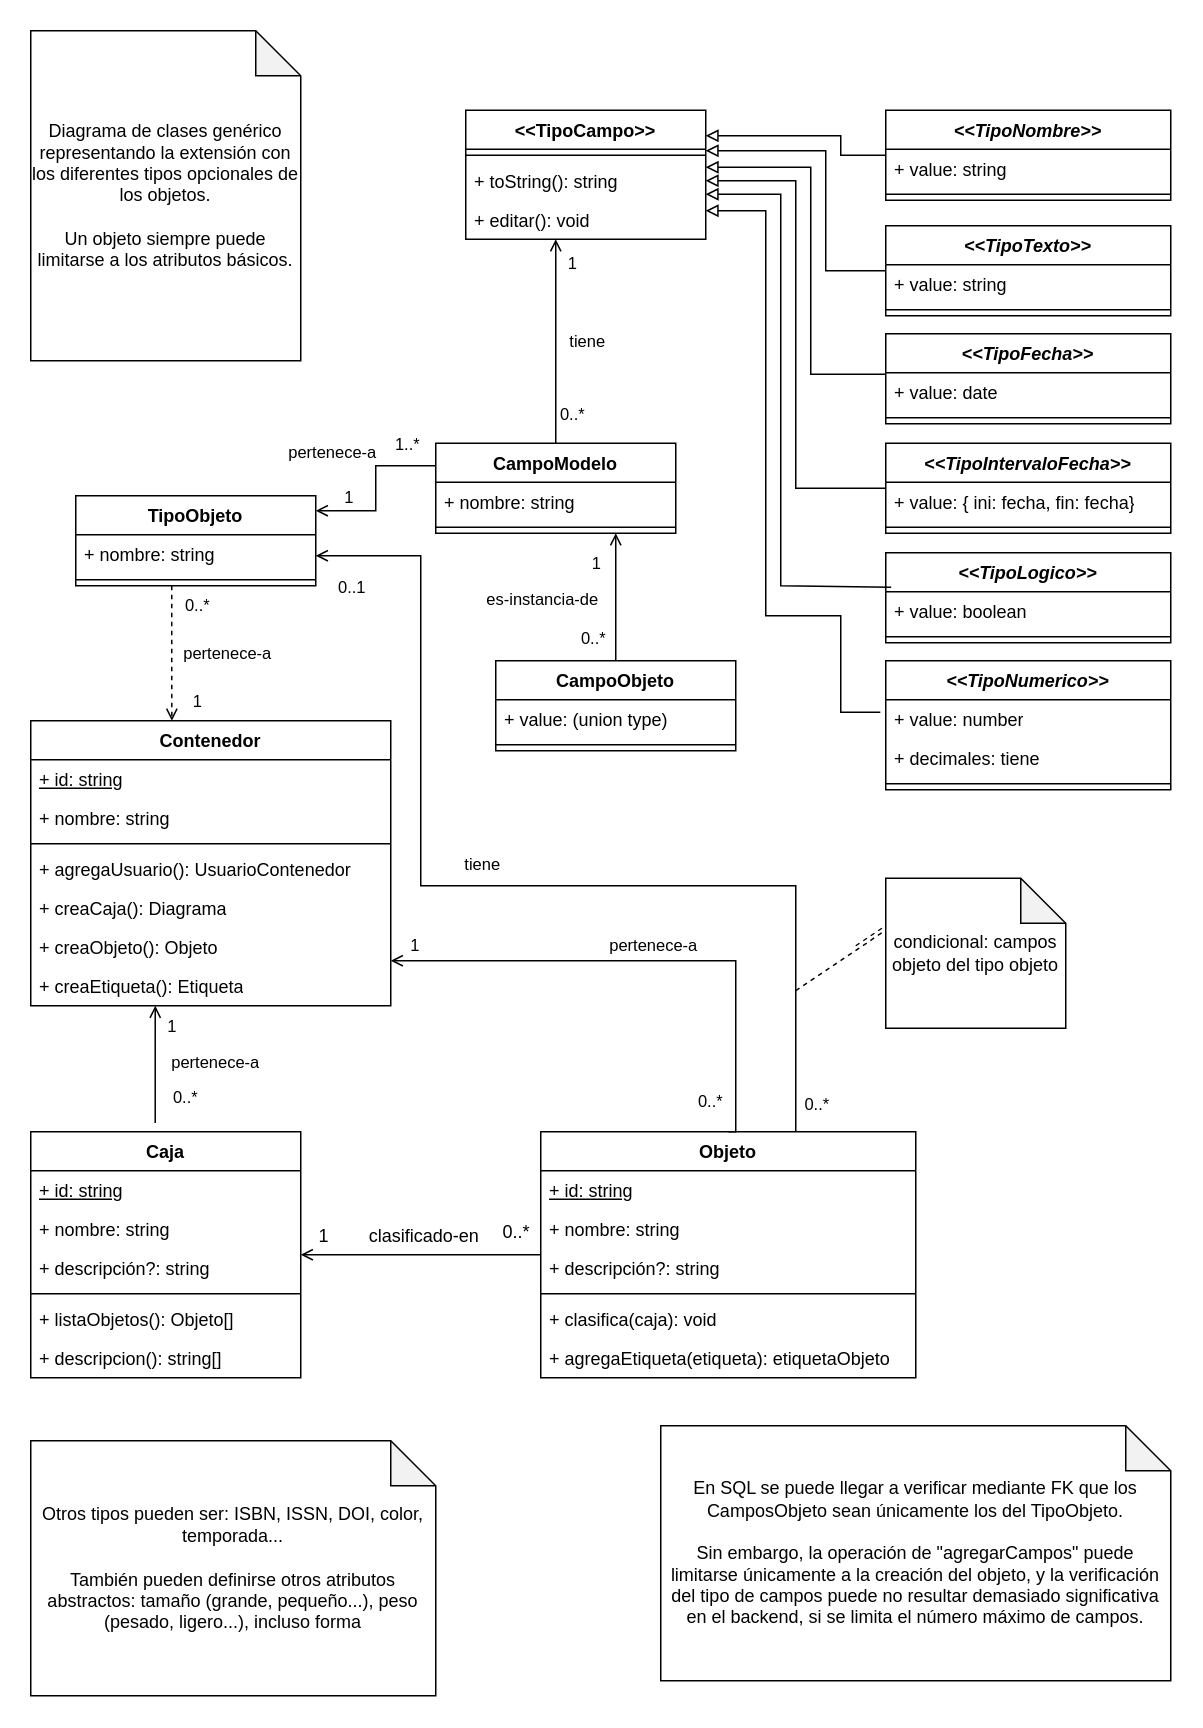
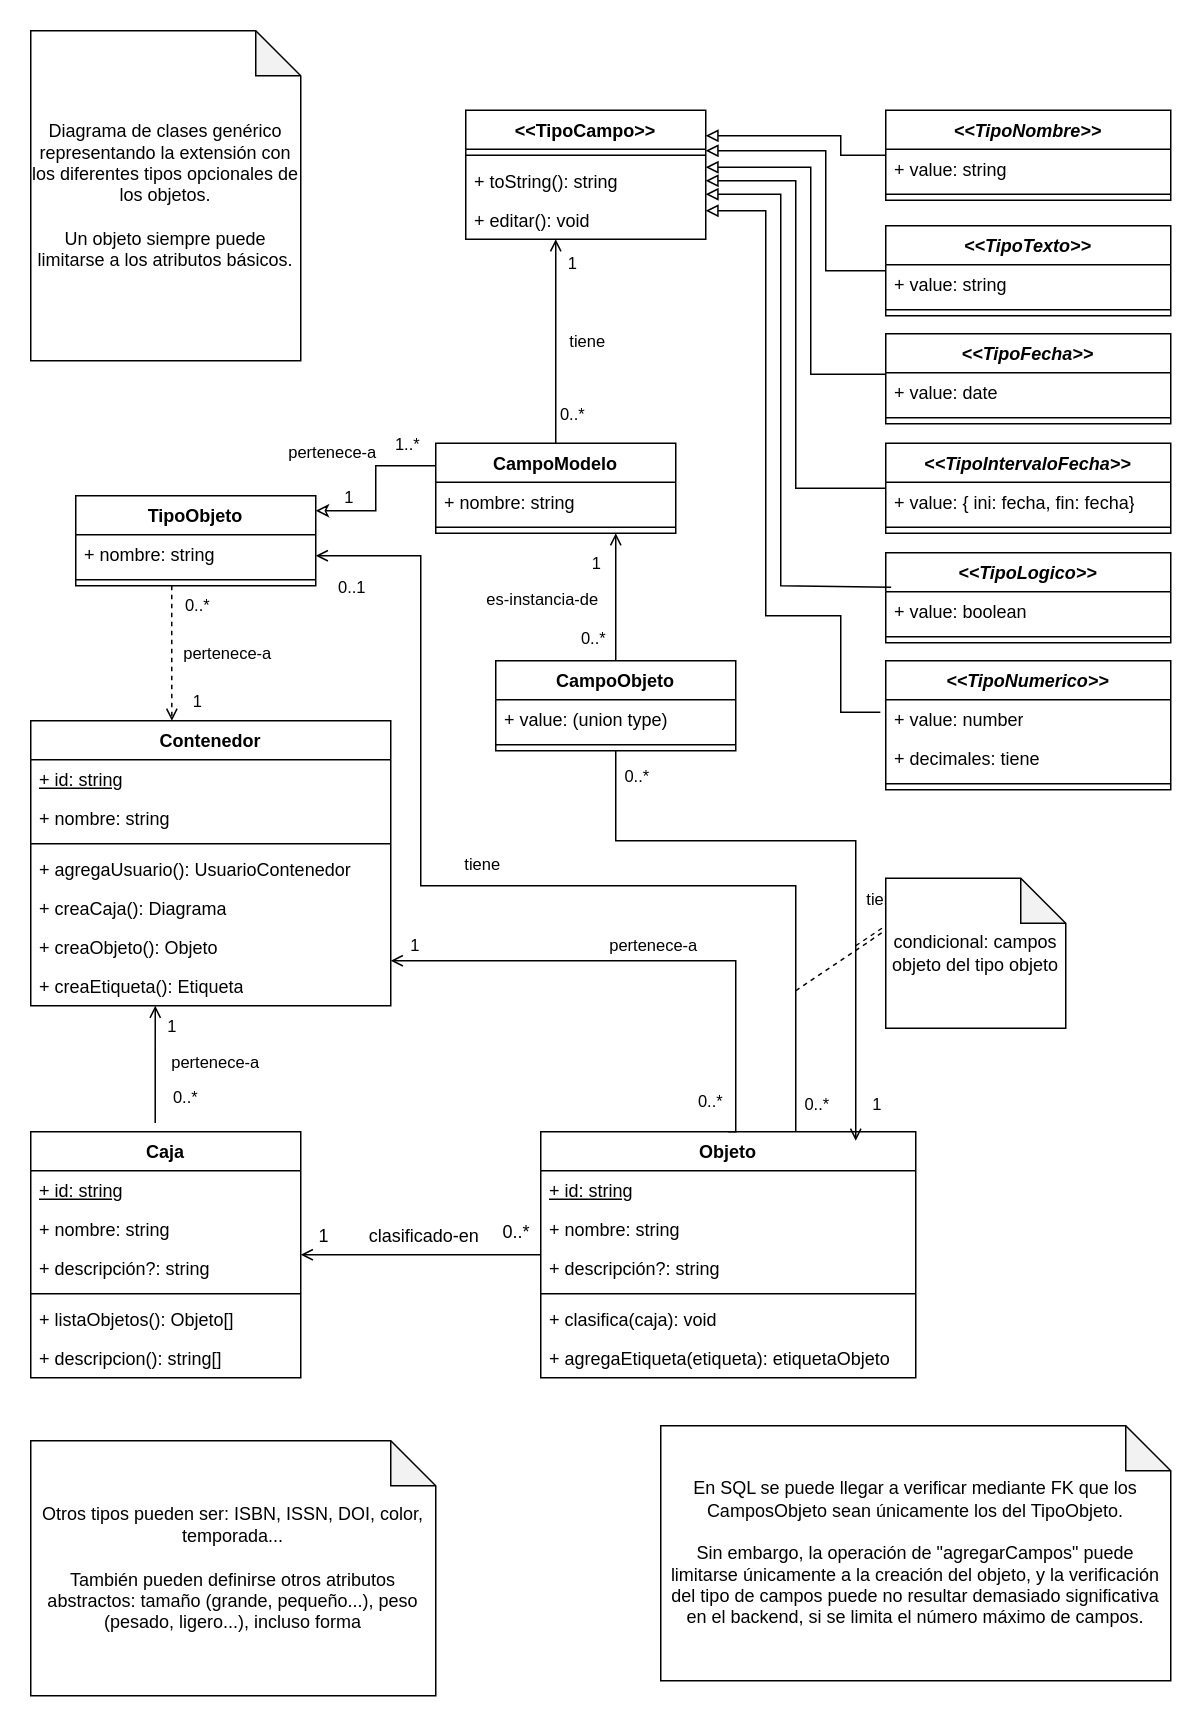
edge "CampoModelo" -> "TipoObjeto": arrowhead open -> classic
edge "CampoObjeto" -> "Objeto": added, labels "0..*", "tiene", "1"
